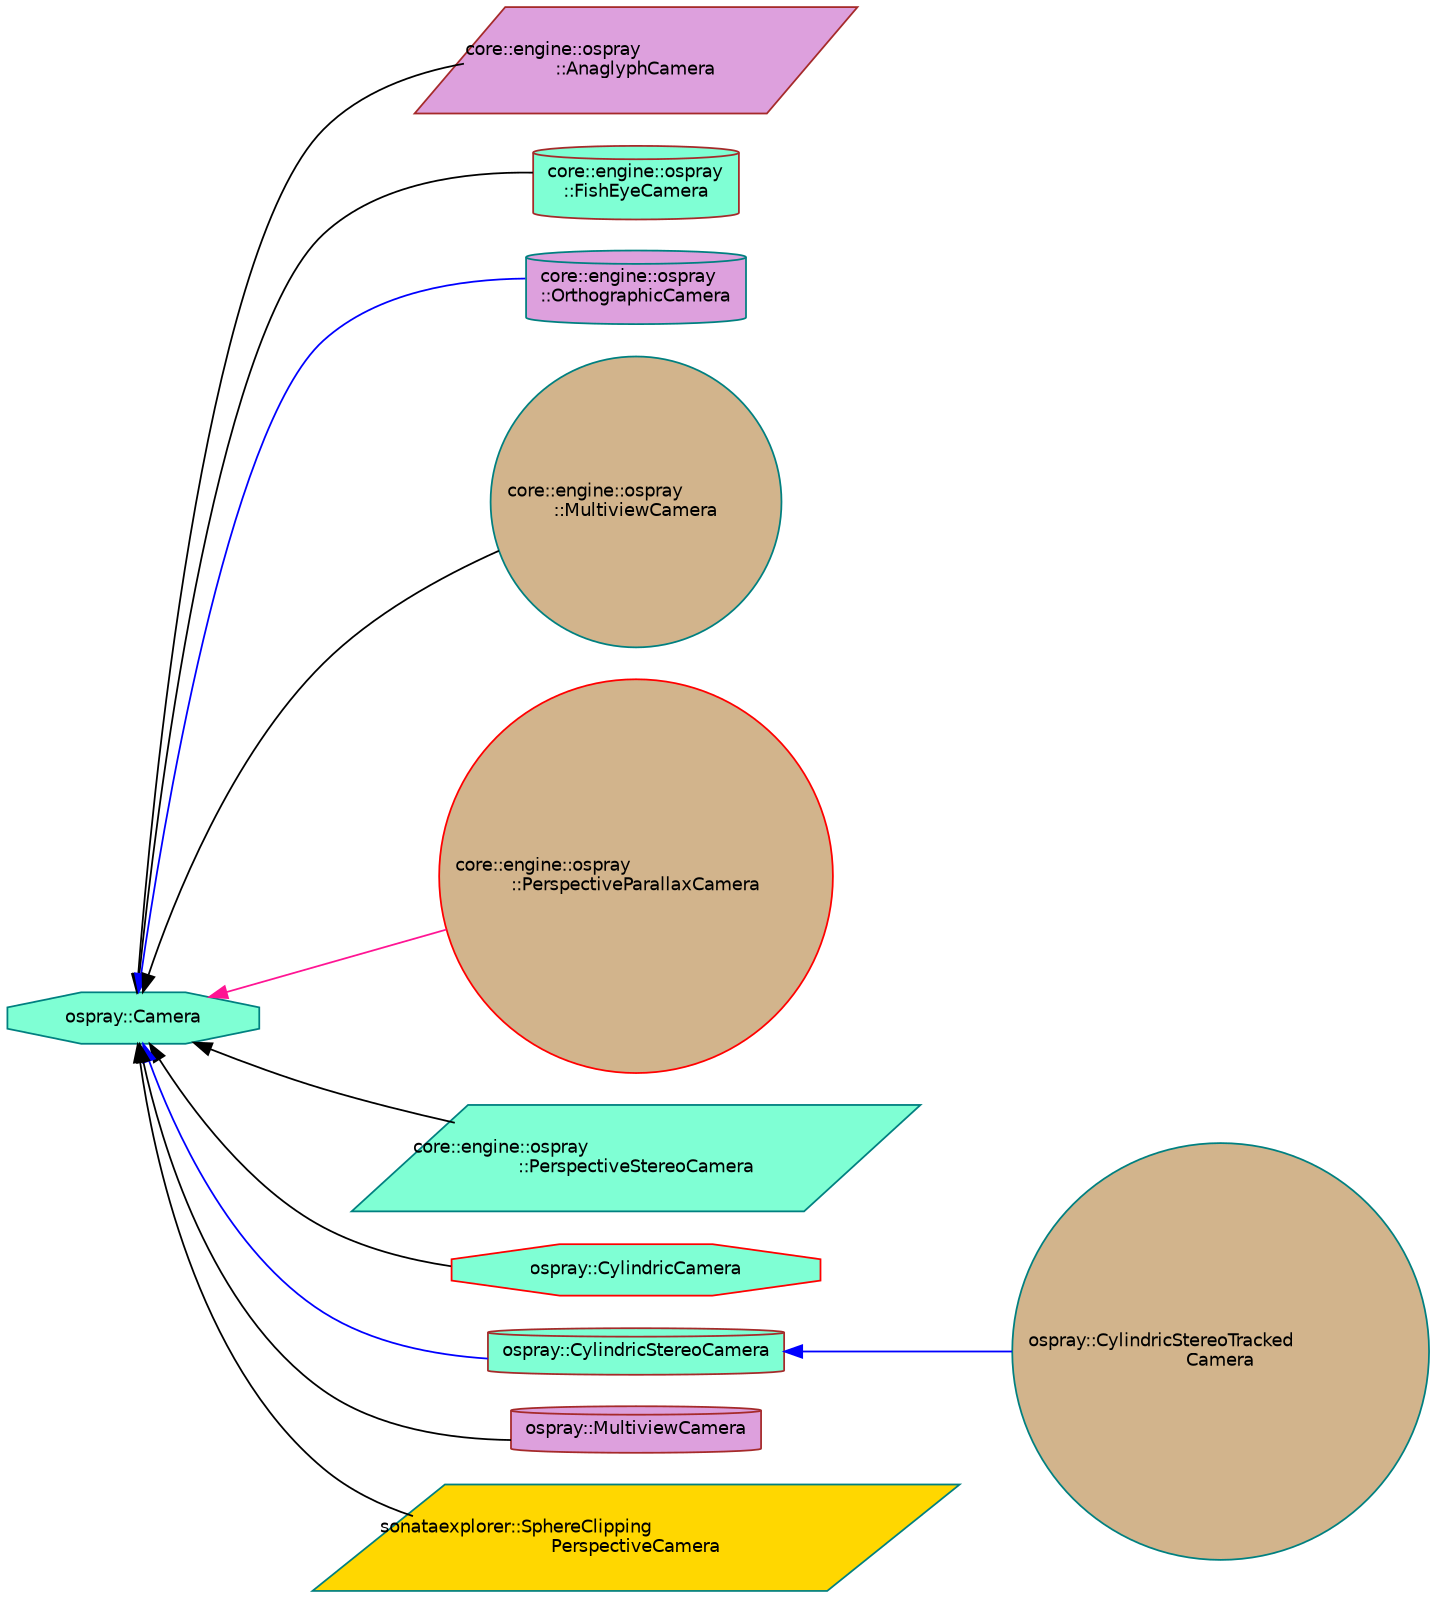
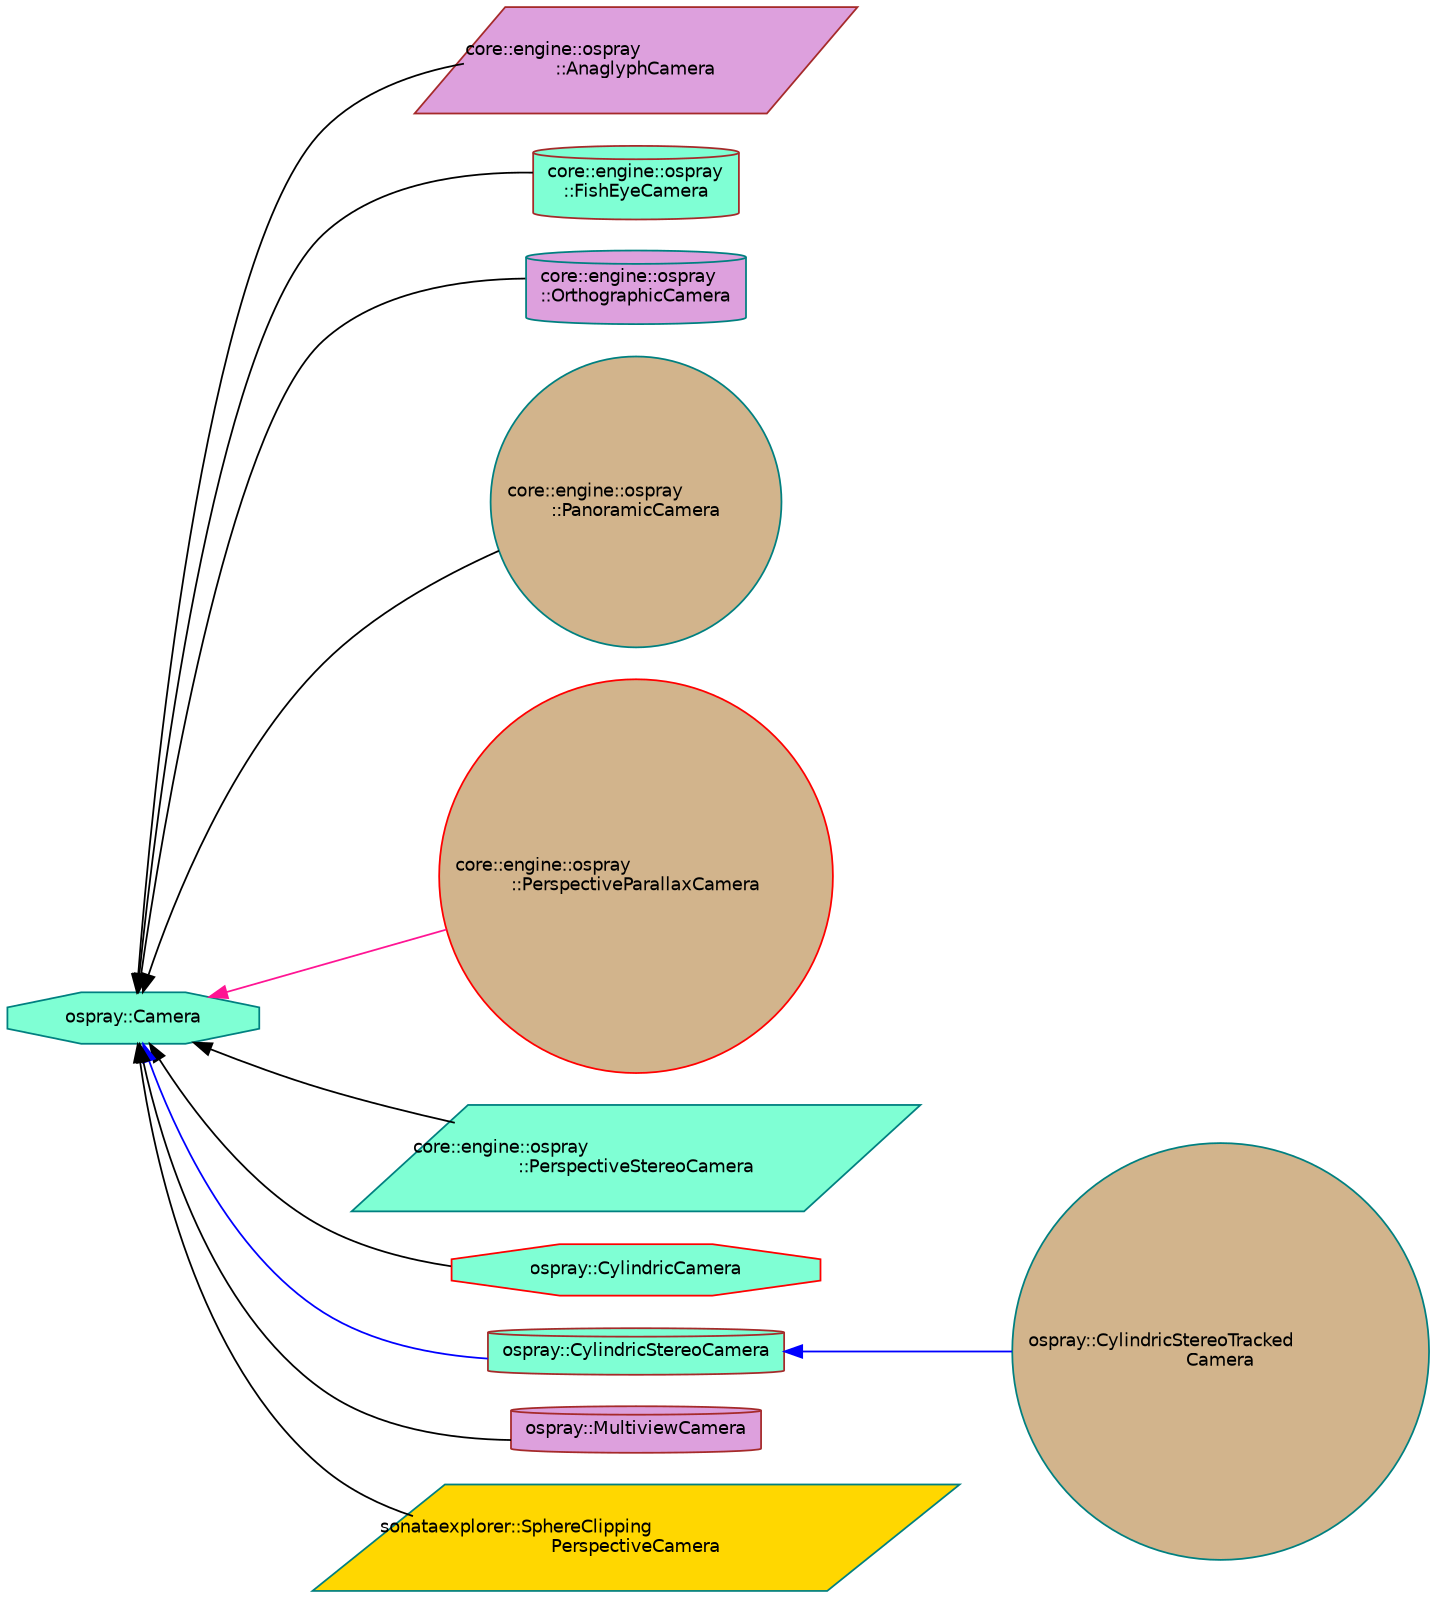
node "core::engine::ospray ::MultiviewCamera": label "core::engine::ospray ::MultiviewCamera" -> "core::engine::ospray ::PanoramicCamera"
edge "core::engine::ospray ::OrthographicCamera" -> "ospray::Camera": color blue -> black
